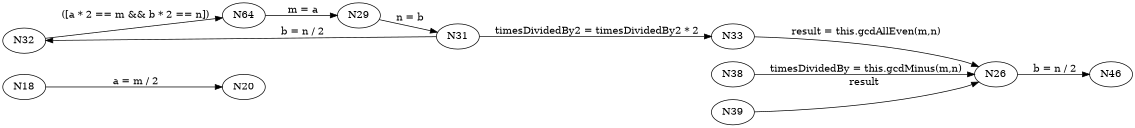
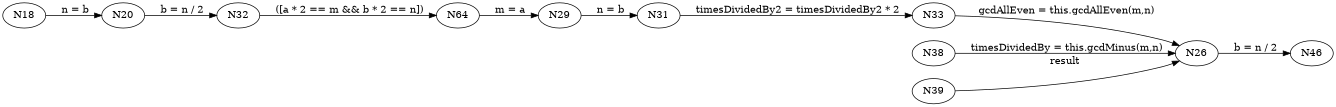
edge "N33" -> "N26": label " result = this.gcdAllEven(m,n)" -> " gcdAllEven = this.gcdAllEven(m,n)"
edge "N31" -> "N32": now "N20" -> "N32"
edge "N18" -> "N20": label " a = m / 2" -> " n = b"
